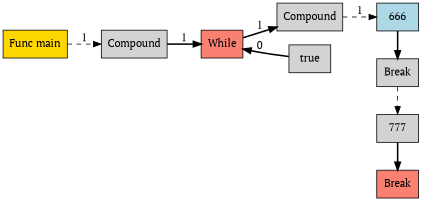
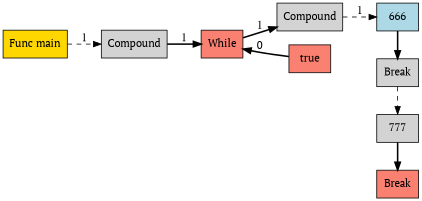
node "true": fillcolor lightgrey -> salmon
